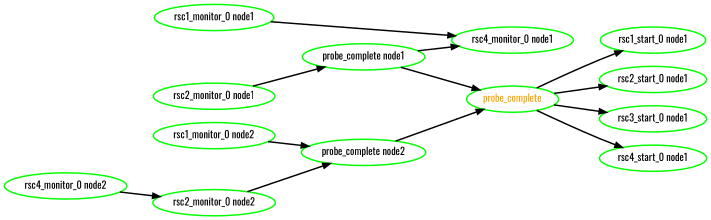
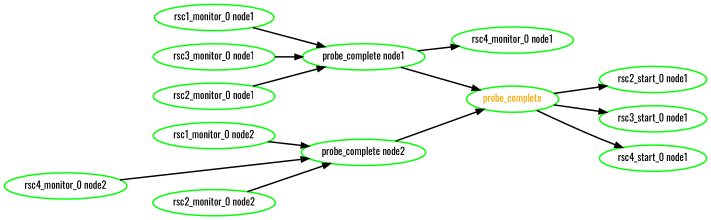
edge "rsc1_monitor_0 node1" -> "rsc4_monitor_0 node1": now "rsc1_monitor_0 node1" -> "probe_complete node1"
node "rsc1_start_0 node1": removed
node "rsc3_monitor_0 node1": added
edge "rsc4_monitor_0 node2" -> "rsc2_monitor_0 node2": now "rsc4_monitor_0 node2" -> "probe_complete node2"
